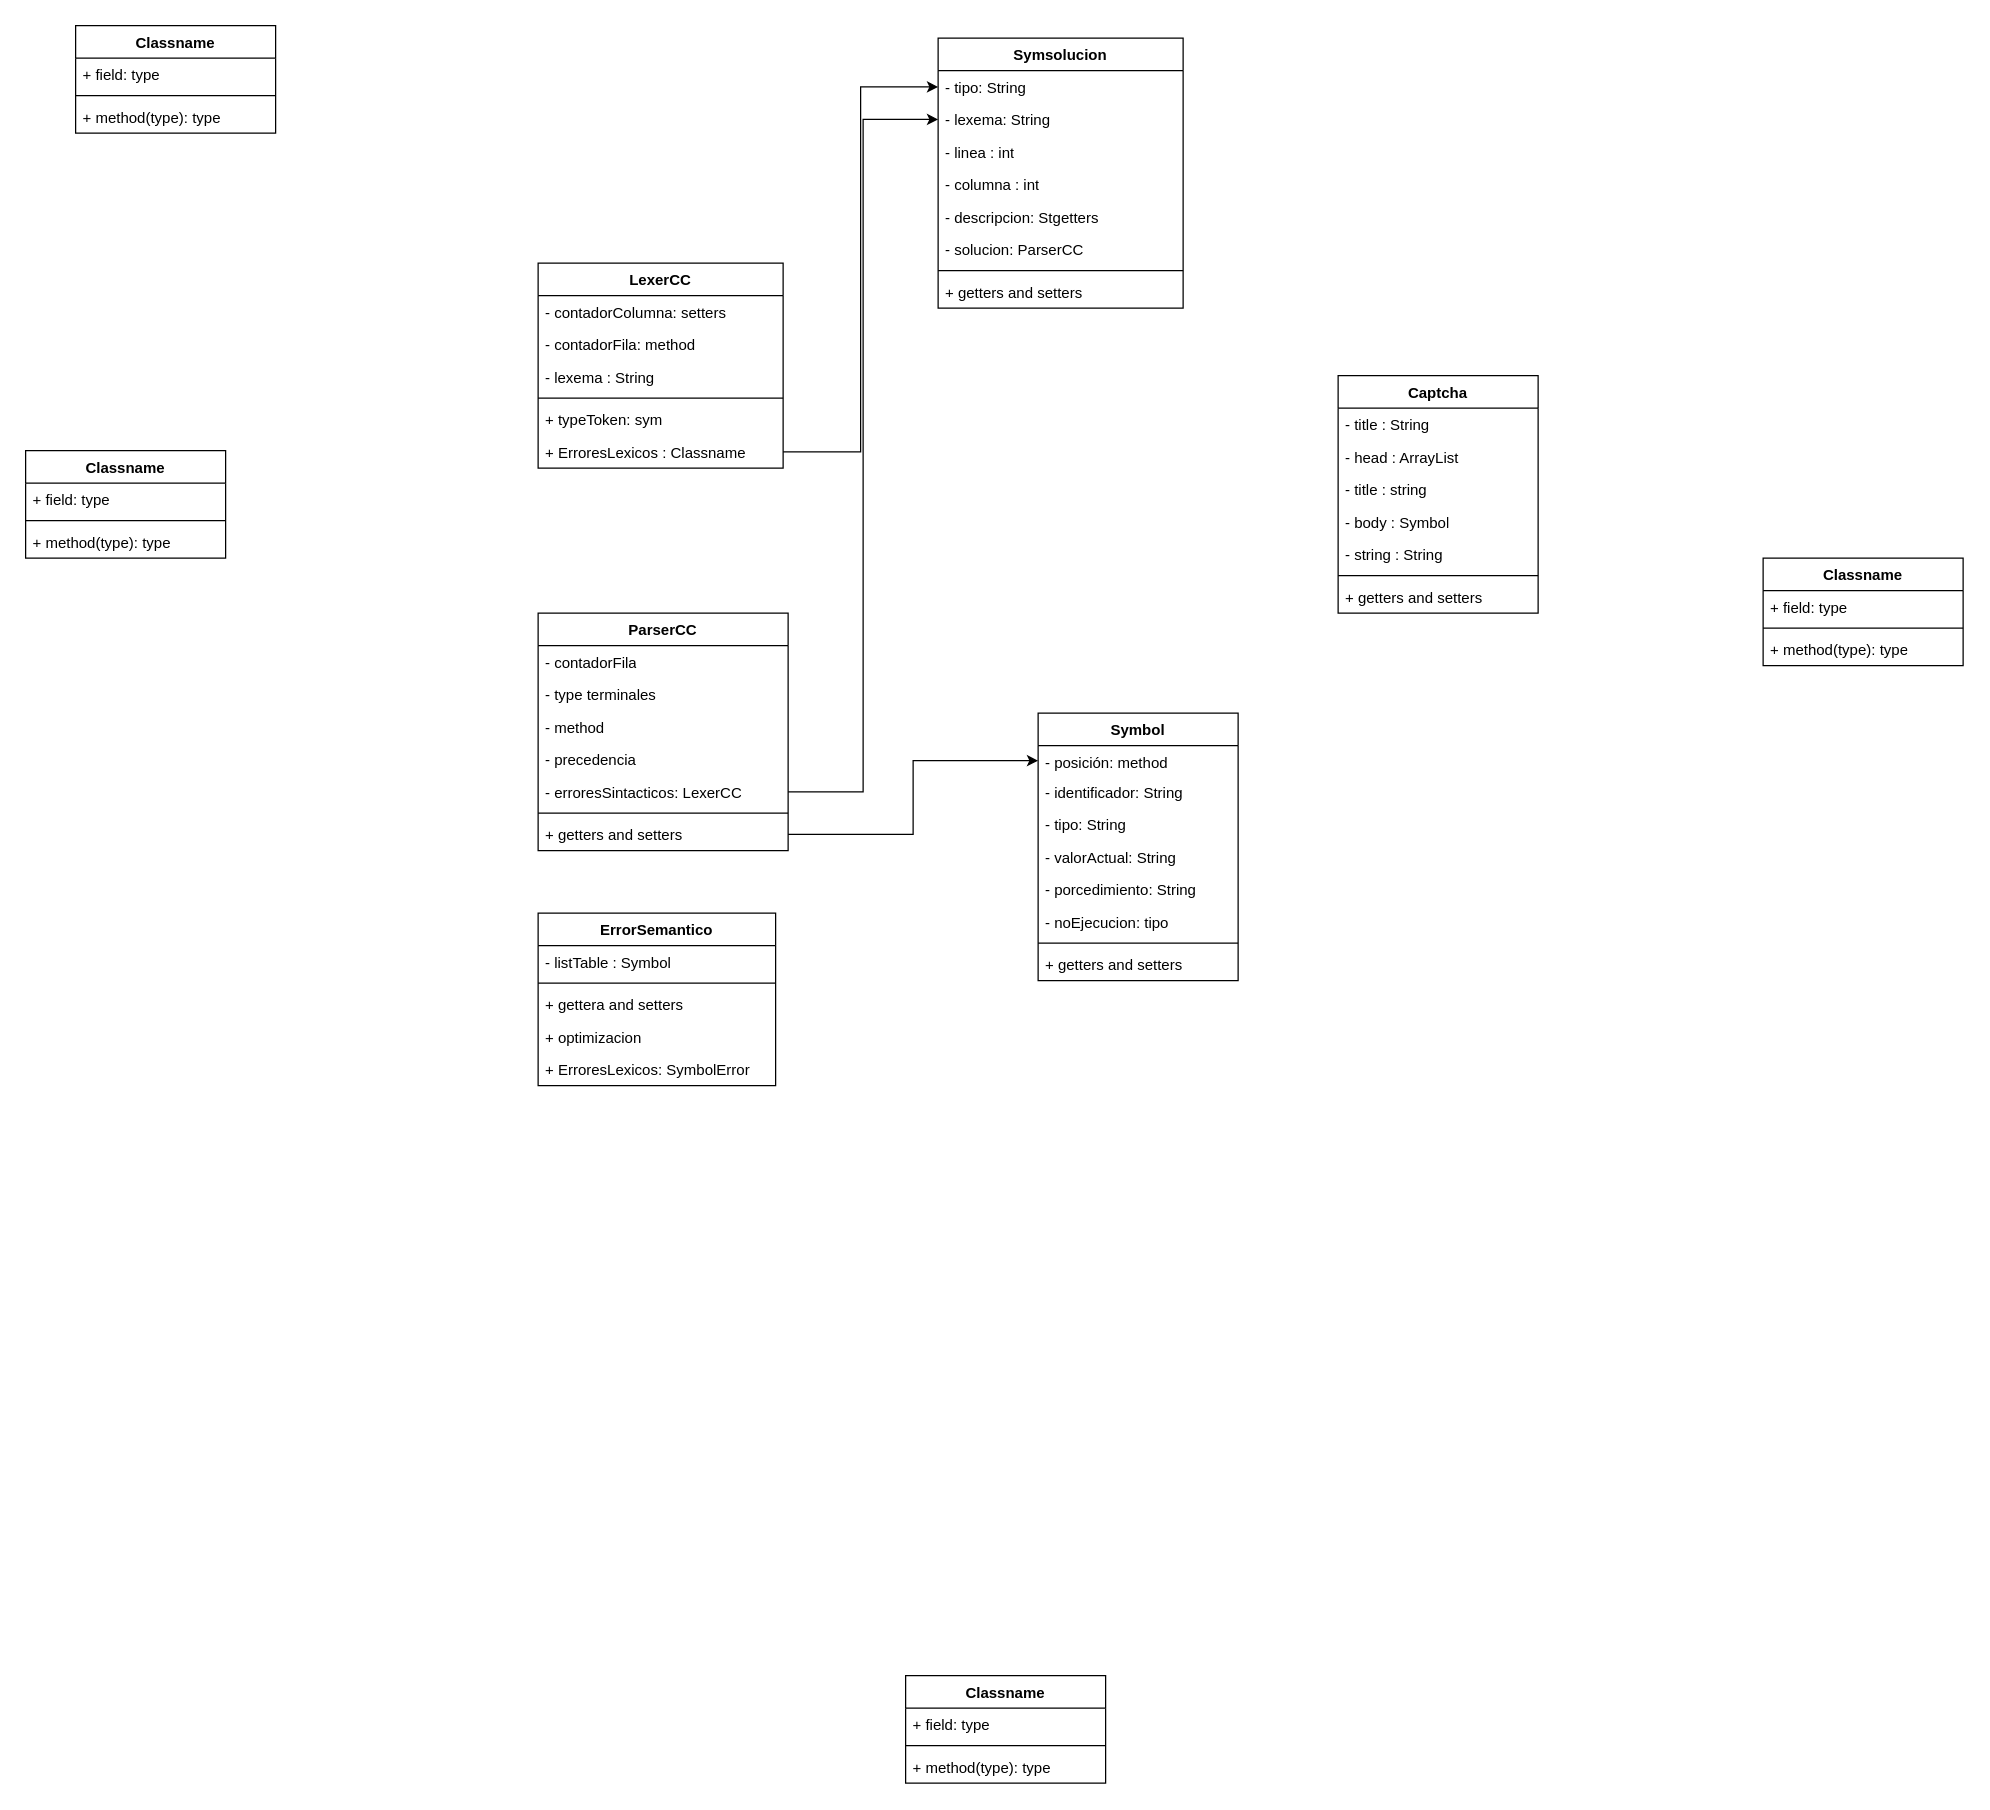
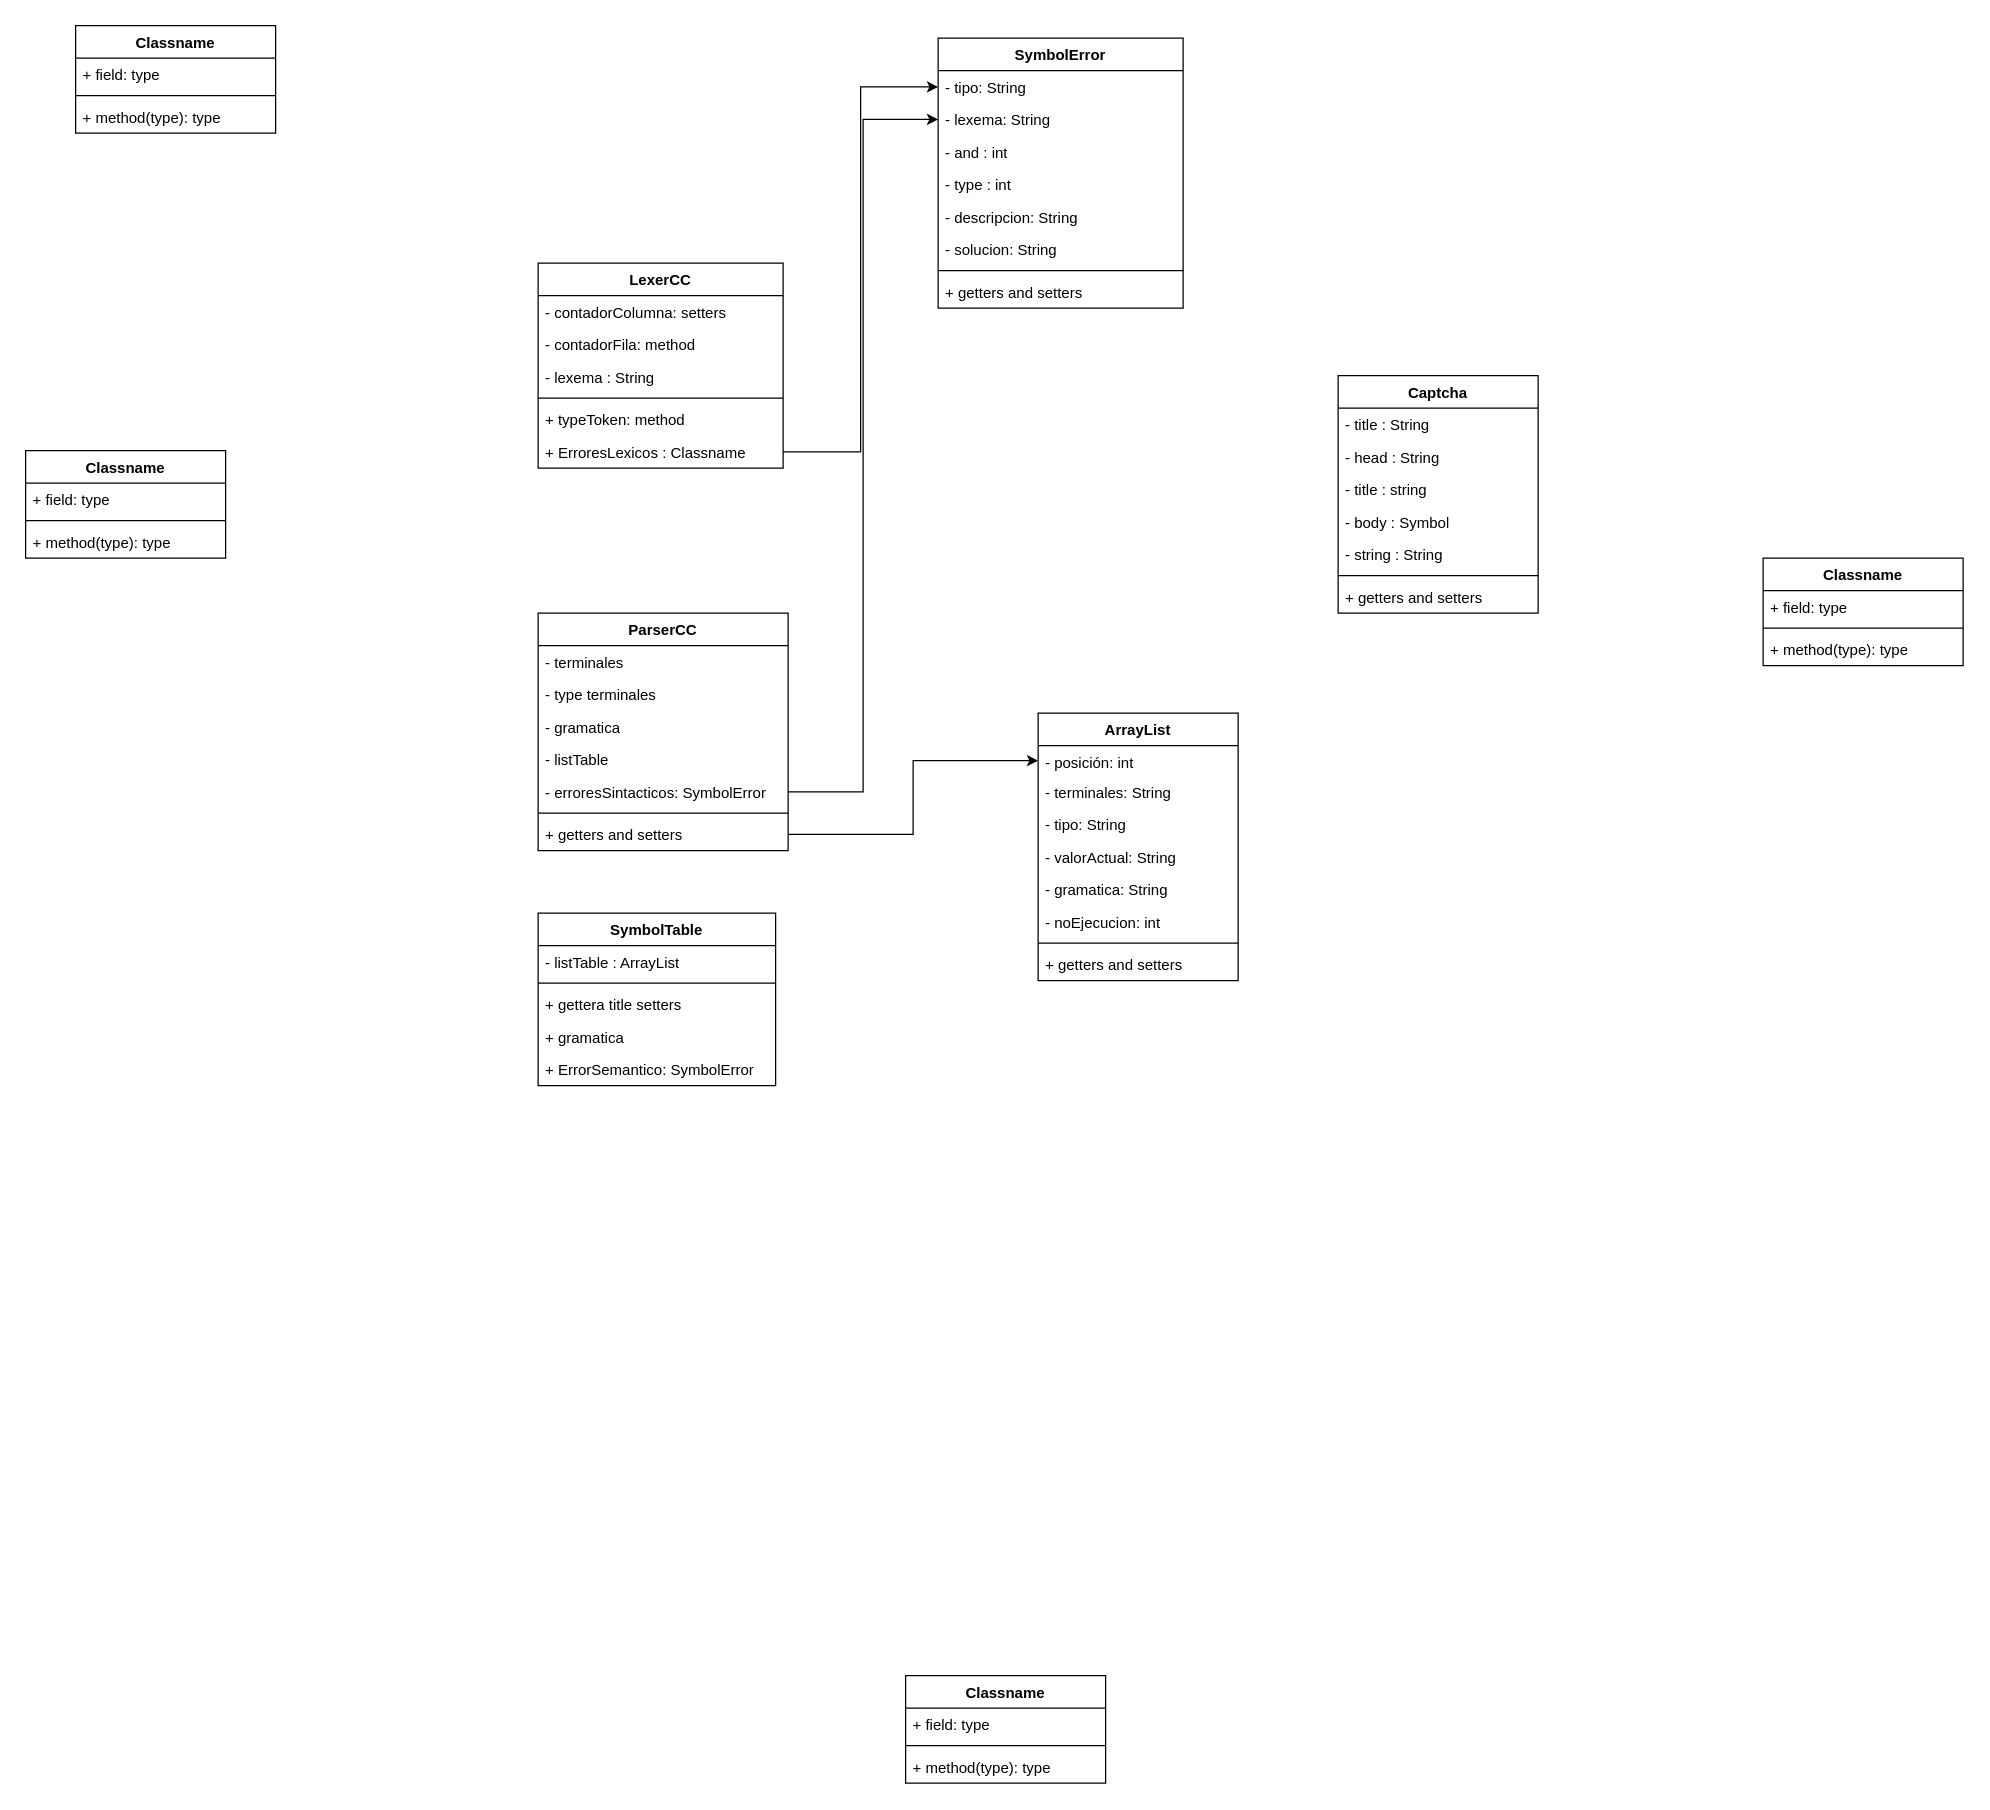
node "Symsolucion": label "Symsolucion" -> "SymbolError"
node "- linea : int": label "- linea : int" -> "- and : int"
node "- columna : int": label "- columna : int" -> "- type : int"
node "- descripcion: Stgetters": label "- descripcion: Stgetters" -> "- descripcion: String"
node "- solucion: ParserCC": label "- solucion: ParserCC" -> "- solucion: String"
node "+ typeToken: sym": label "+ typeToken: sym" -> "+ typeToken: method"
node "- head : ArrayList": label "- head : ArrayList" -> "- head : String"
node "- contadorFila": label "- contadorFila" -> "- terminales"
node "- method": label "- method" -> "- gramatica"
node "Symbol": label "Symbol" -> "ArrayList"
node "- precedencia": label "- precedencia" -> "- listTable"
node "- posición: method": label "- posición: method" -> "- posición: int"
node "- erroresSintacticos: LexerCC": label "- erroresSintacticos: LexerCC" -> "- erroresSintacticos: SymbolError"
node "- identificador: String": label "- identificador: String" -> "- terminales: String"
node "- porcedimiento: String": label "- porcedimiento: String" -> "- gramatica: String"
node "- noEjecucion: tipo": label "- noEjecucion: tipo" -> "- noEjecucion: int"
node "ErrorSemantico": label "ErrorSemantico" -> "SymbolTable"
node "- listTable : Symbol": label "- listTable : Symbol" -> "- listTable : ArrayList"
node "+ gettera and setters": label "+ gettera and setters" -> "+ gettera title setters"
node "+ optimizacion": label "+ optimizacion" -> "+ gramatica"
node "+ ErroresLexicos: SymbolError": label "+ ErroresLexicos: SymbolError" -> "+ ErrorSemantico: SymbolError"
